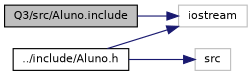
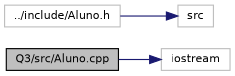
node "Q3/src/Aluno.include": label "Q3/src/Aluno.include" -> "Q3/src/Aluno.cpp"
edge "../include/Aluno.h" -> "iostream": removed
node "../include/Aluno.h": color black -> grey75
